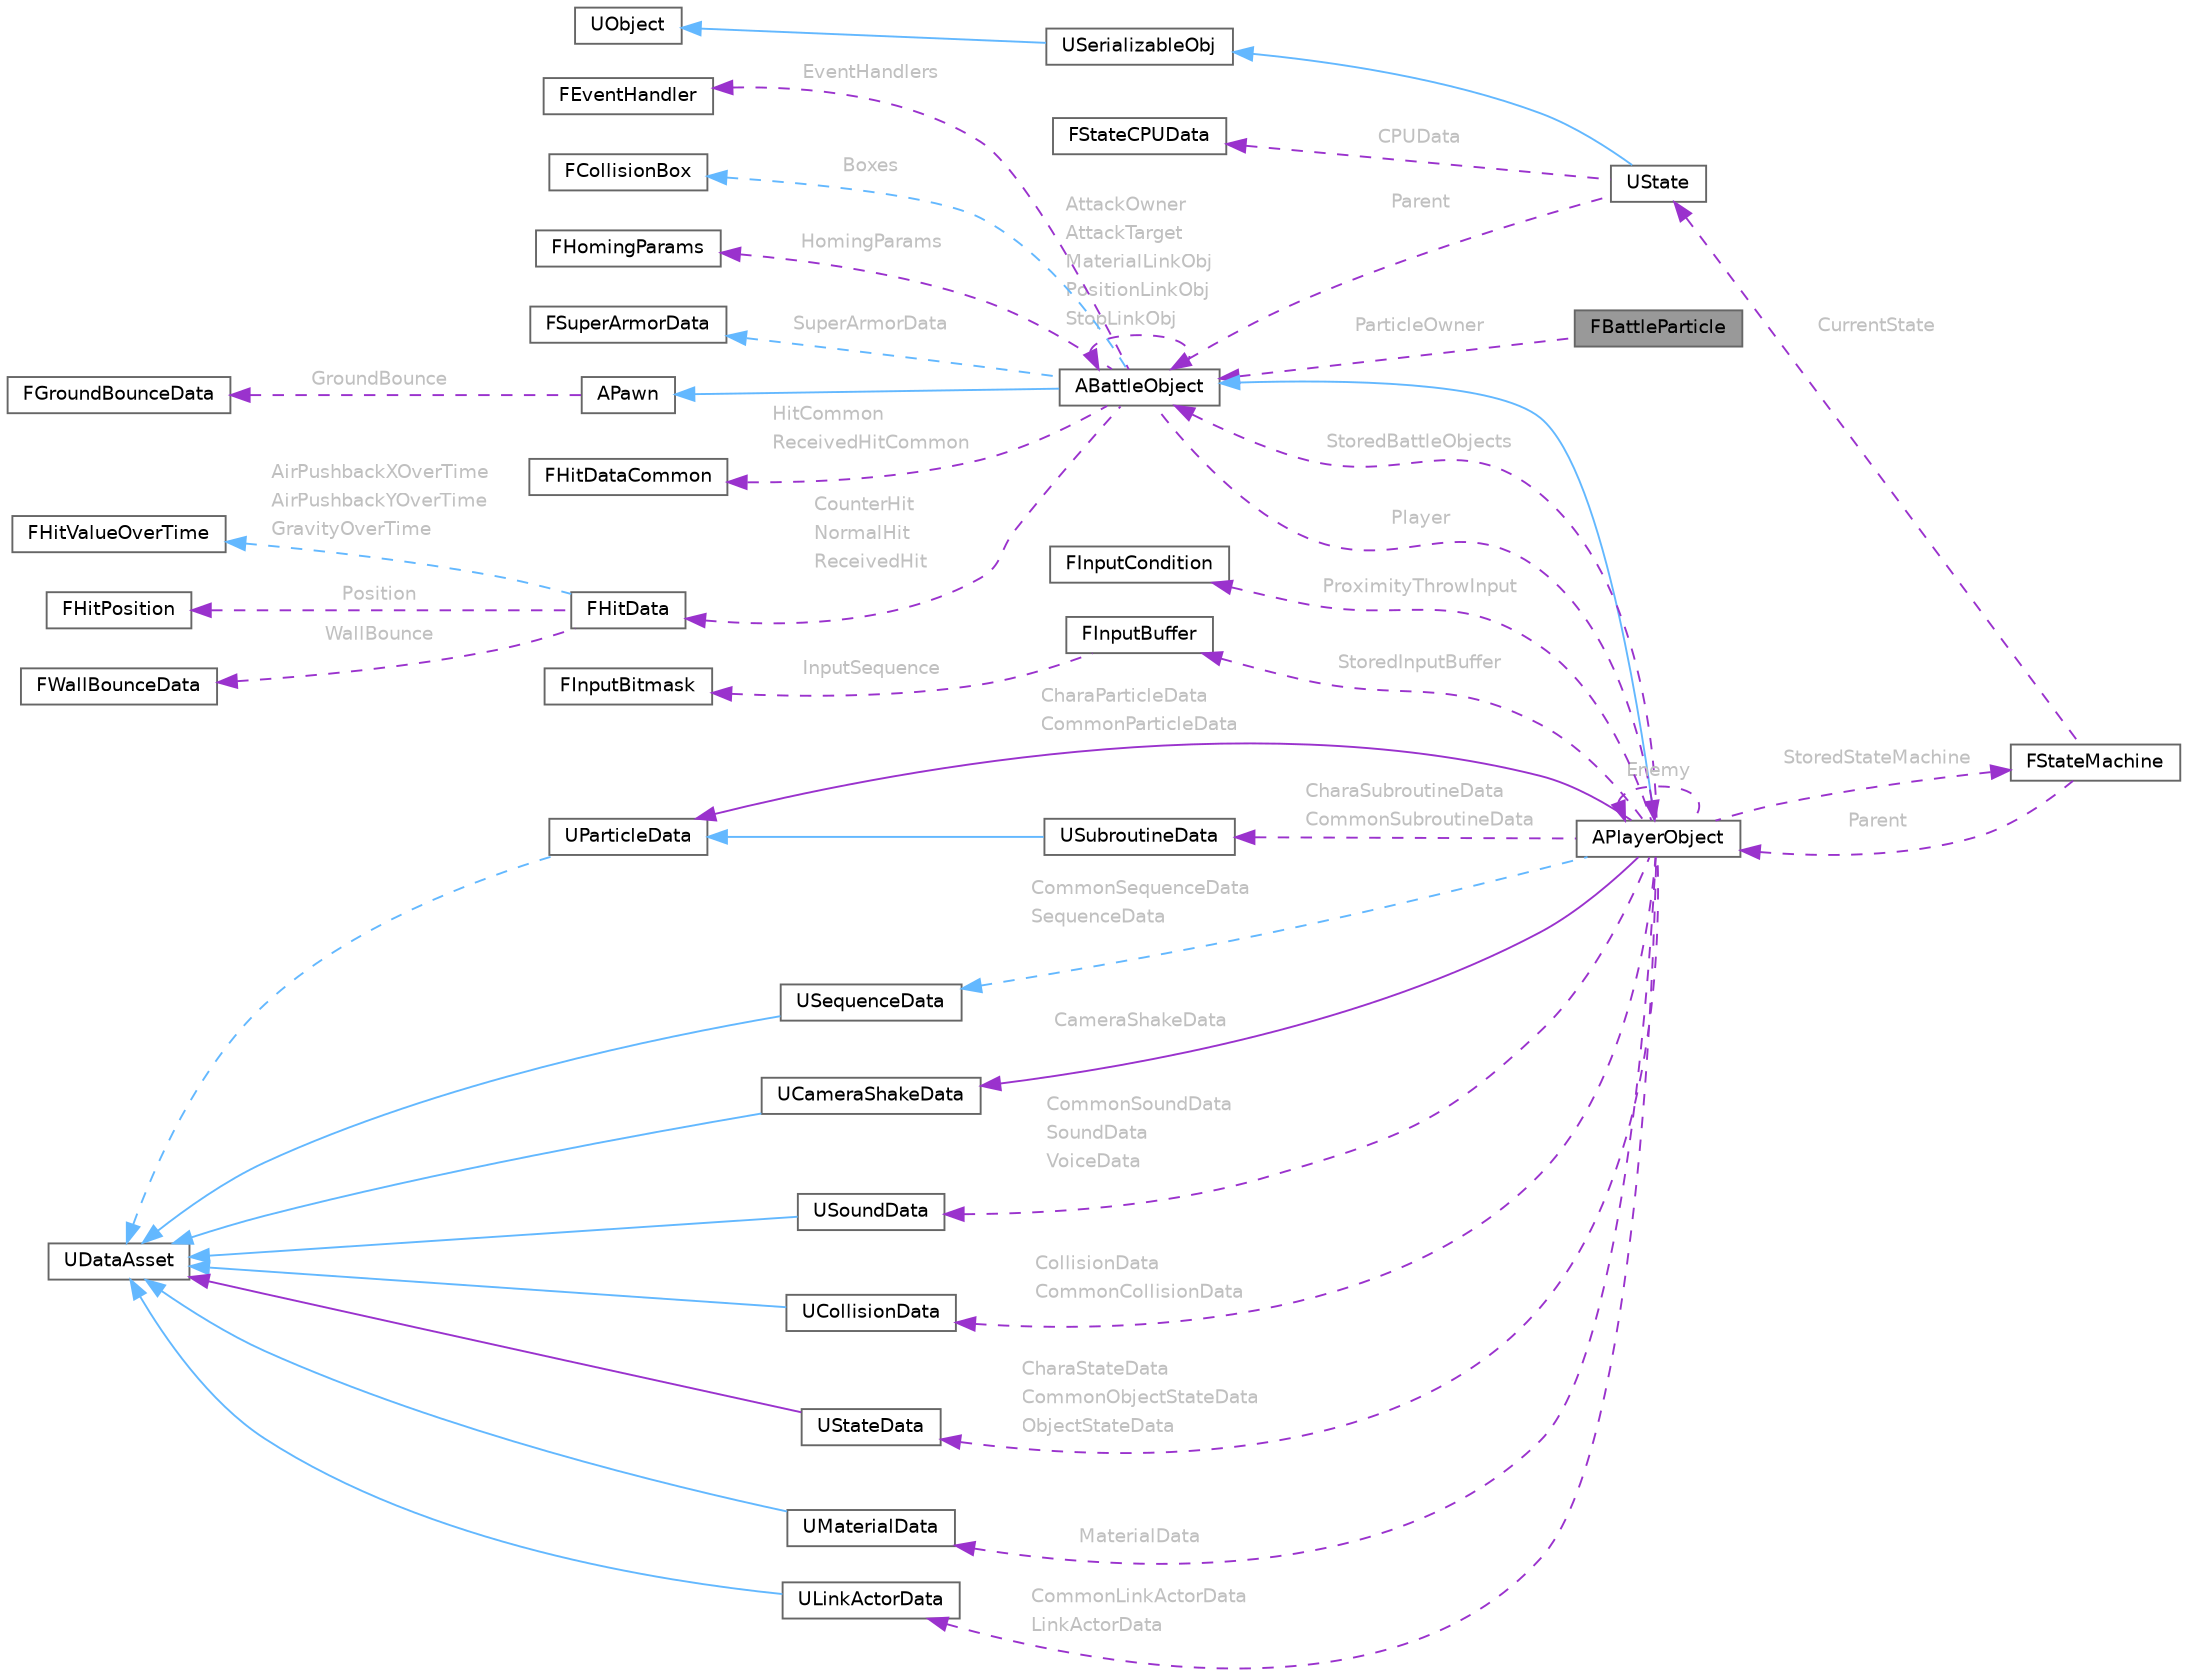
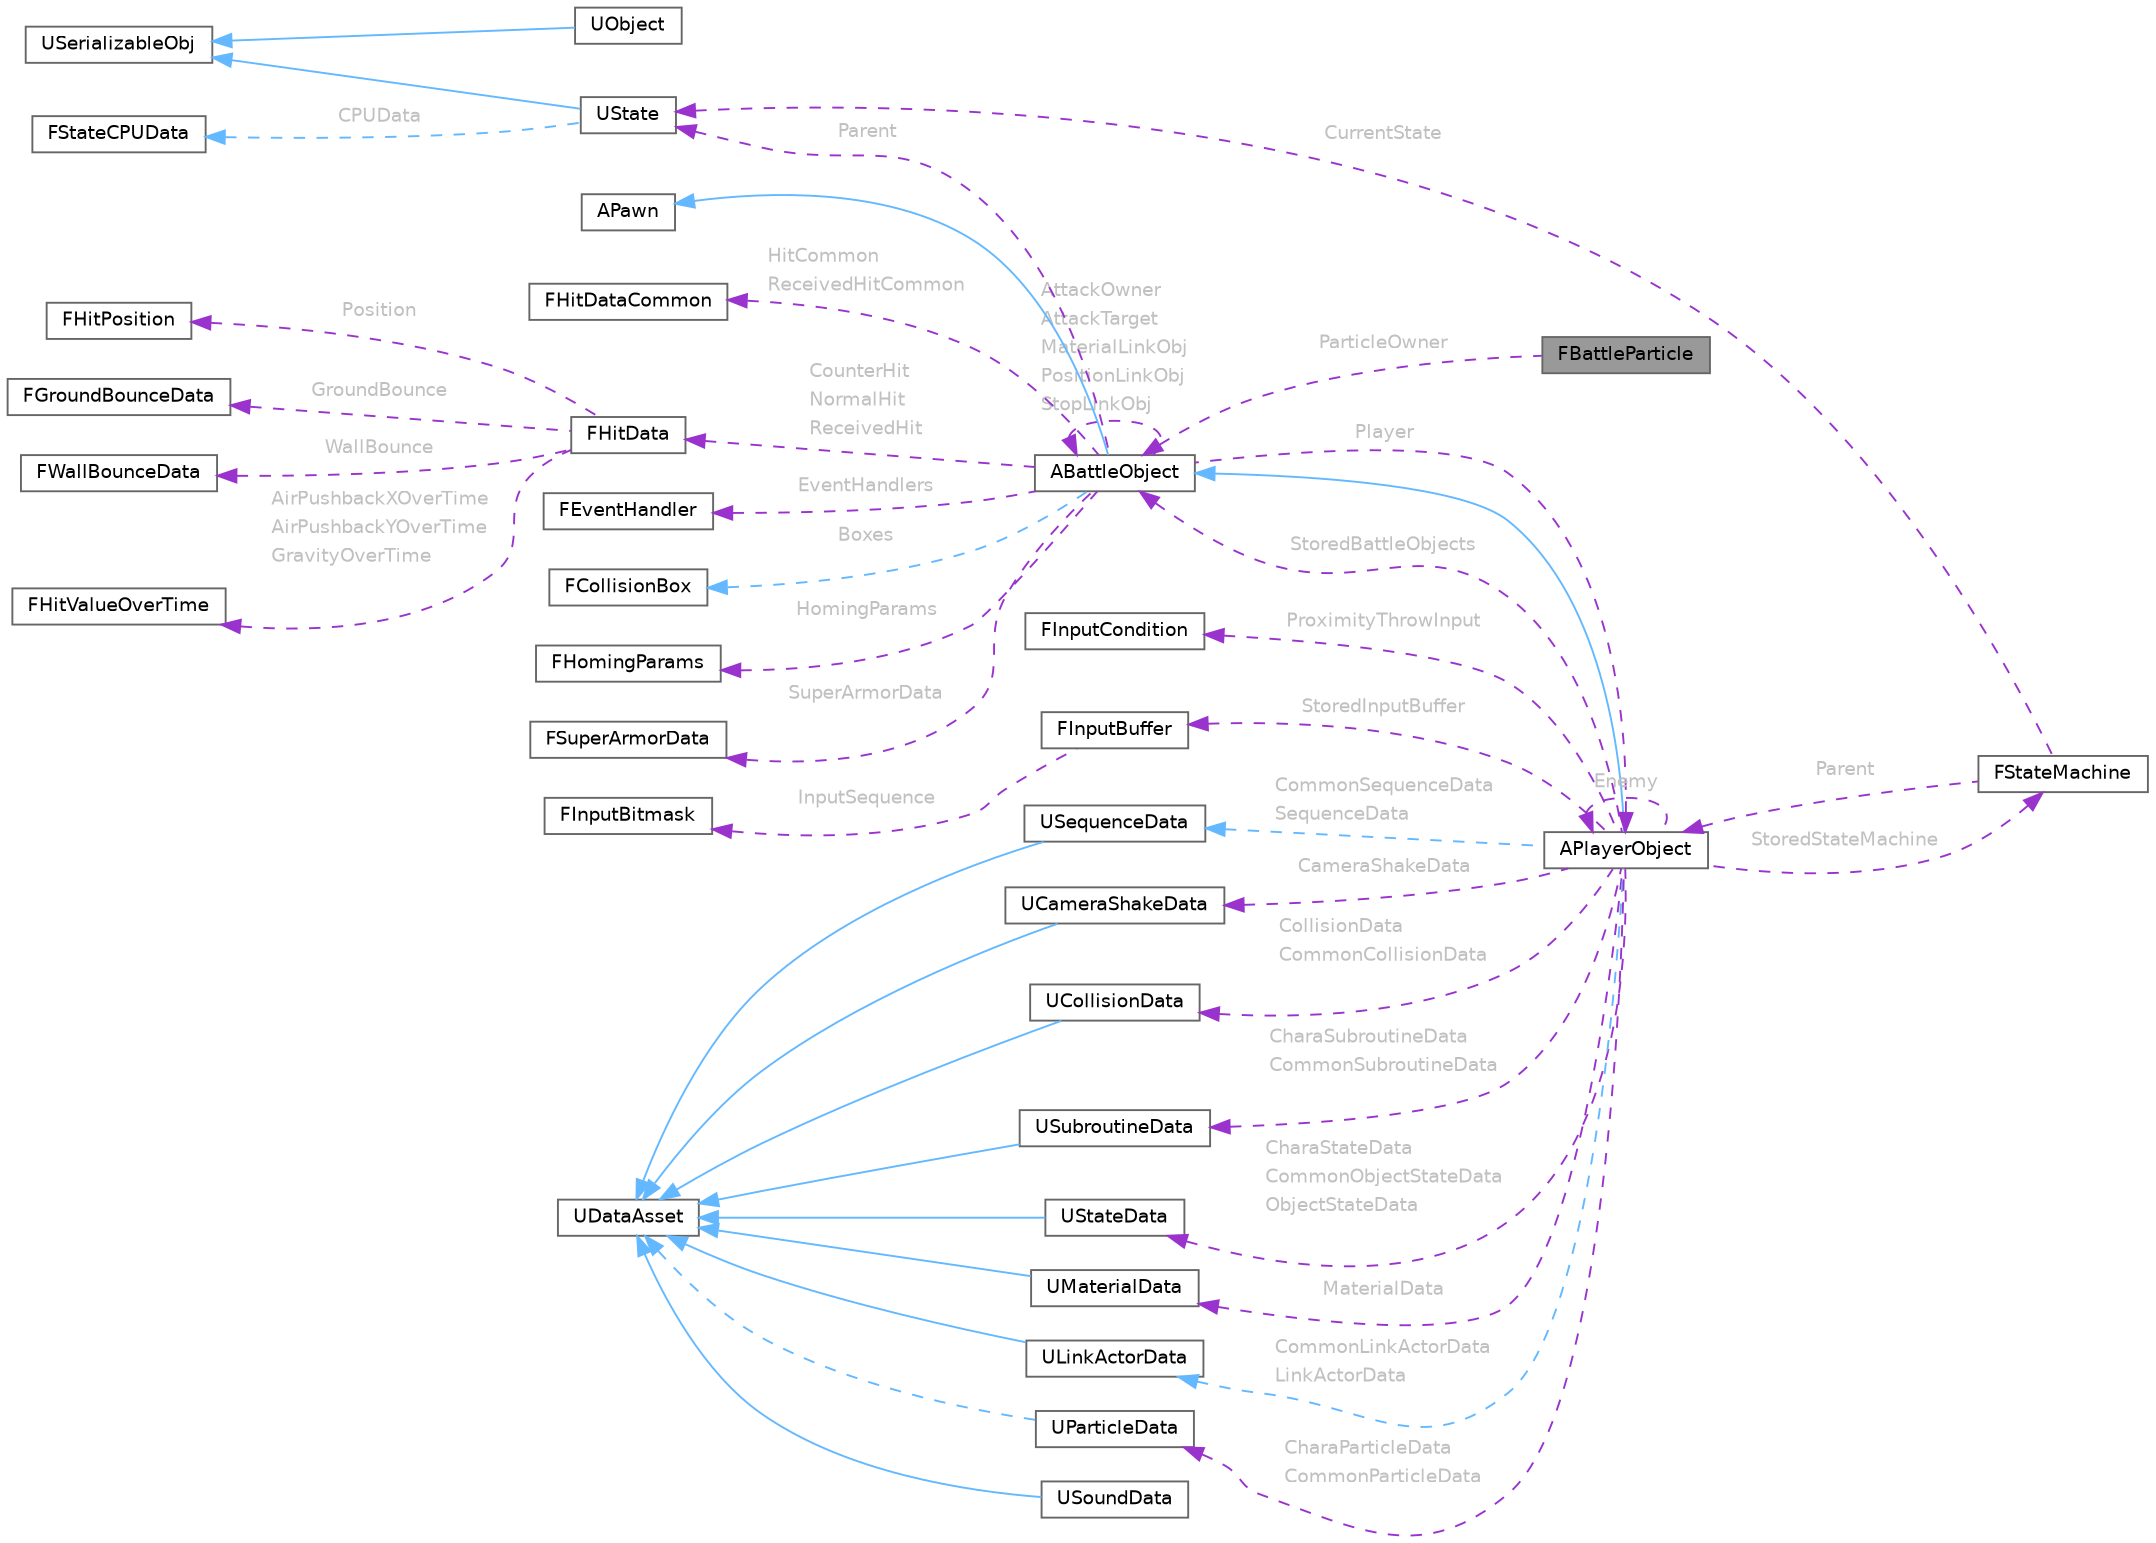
edge "USerializableObj" -> "UObject": reversed
edge "UState" -> "FStateCPUData": color darkorchid3 -> steelblue1
edge "UState" -> "ABattleObject": reversed
edge "ABattleObject" -> "FSuperArmorData": color steelblue1 -> darkorchid3
edge "APawn" -> "FGroundBounceData": now "FHitData" -> "FGroundBounceData"
edge "FHitData" -> "FHitValueOverTime": color steelblue1 -> darkorchid3
edge "APlayerObject" -> "UParticleData": style solid -> dashed
edge "USubroutineData" -> "UParticleData": now "USubroutineData" -> "UDataAsset"
edge "APlayerObject" -> "UCameraShakeData": style solid -> dashed
edge "APlayerObject" -> "USoundData": removed, label "CommonSoundData SoundData VoiceData"
edge "UStateData" -> "UDataAsset": color darkorchid3 -> steelblue1
edge "APlayerObject" -> "ULinkActorData": color darkorchid3 -> steelblue1
